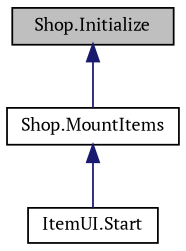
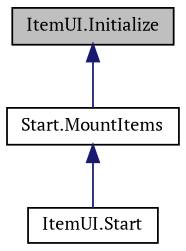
node "Shop.Initialize": label "Shop.Initialize" -> "ItemUI.Initialize"
node "Shop.MountItems": label "Shop.MountItems" -> "Start.MountItems"
